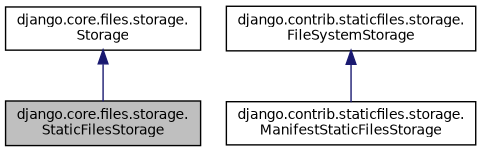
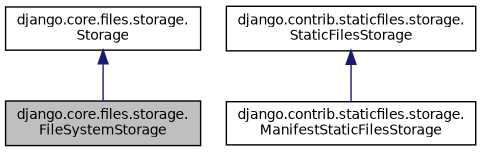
node "django.contrib.staticfiles.storage. FileSystemStorage": label "django.contrib.staticfiles.storage. FileSystemStorage" -> "django.contrib.staticfiles.storage. StaticFilesStorage"
node "django.core.files.storage. StaticFilesStorage": label "django.core.files.storage. StaticFilesStorage" -> "django.core.files.storage. FileSystemStorage"
